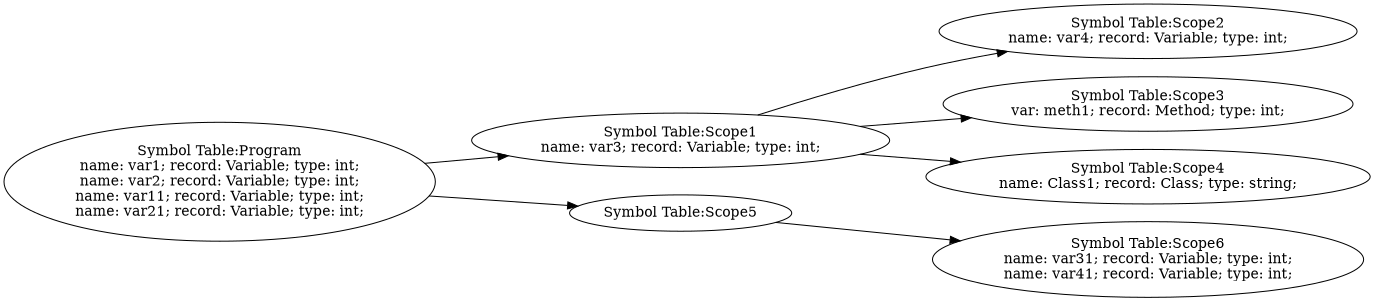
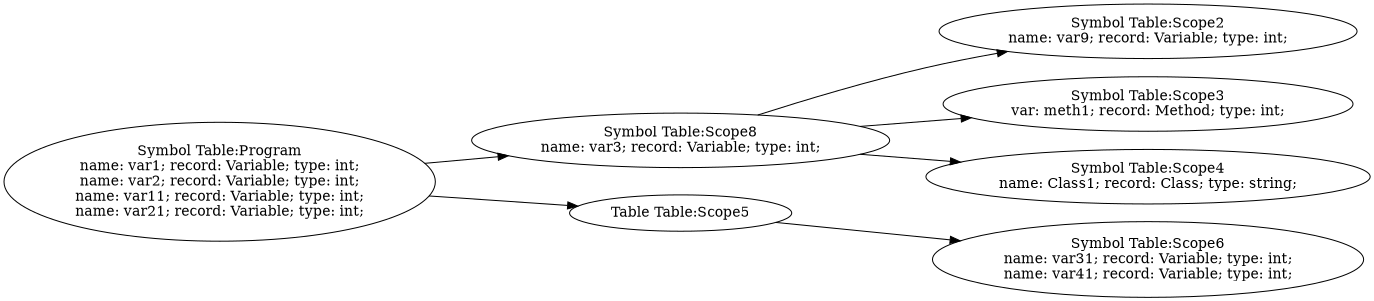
node "Symbol Table:Scope2 name: var4; record: Variable; type: int;": label "Symbol Table:Scope2 name: var4; record: Variable; type: int;" -> "Symbol Table:Scope2 name: var9; record: Variable; type: int;"
node "Symbol Table:Scope1 name: var3; record: Variable; type: int;": label "Symbol Table:Scope1 name: var3; record: Variable; type: int;" -> "Symbol Table:Scope8 name: var3; record: Variable; type: int;"
node "Symbol Table:Scope5": label "Symbol Table:Scope5" -> "Table Table:Scope5"
